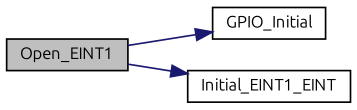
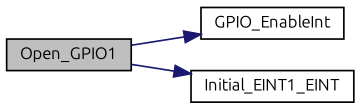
node "GPIO_Initial": label "GPIO_Initial" -> "GPIO_EnableInt"
node "Open_EINT1": label "Open_EINT1" -> "Open_GPIO1"
